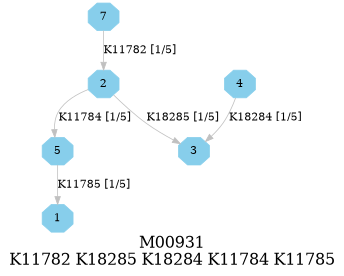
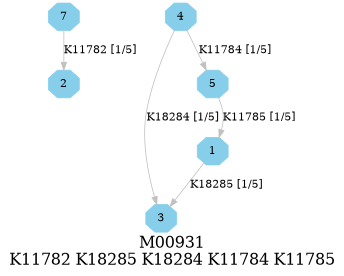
edge "2" -> "5": now "4" -> "5"
edge "2" -> "3": now "1" -> "3"
